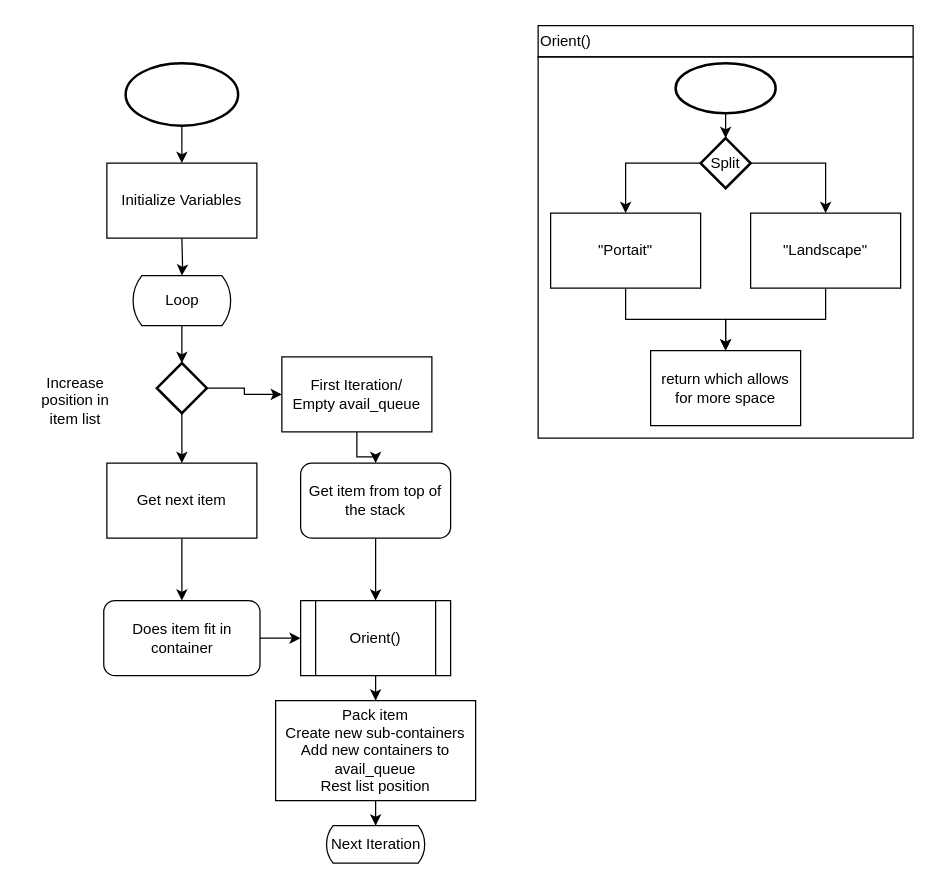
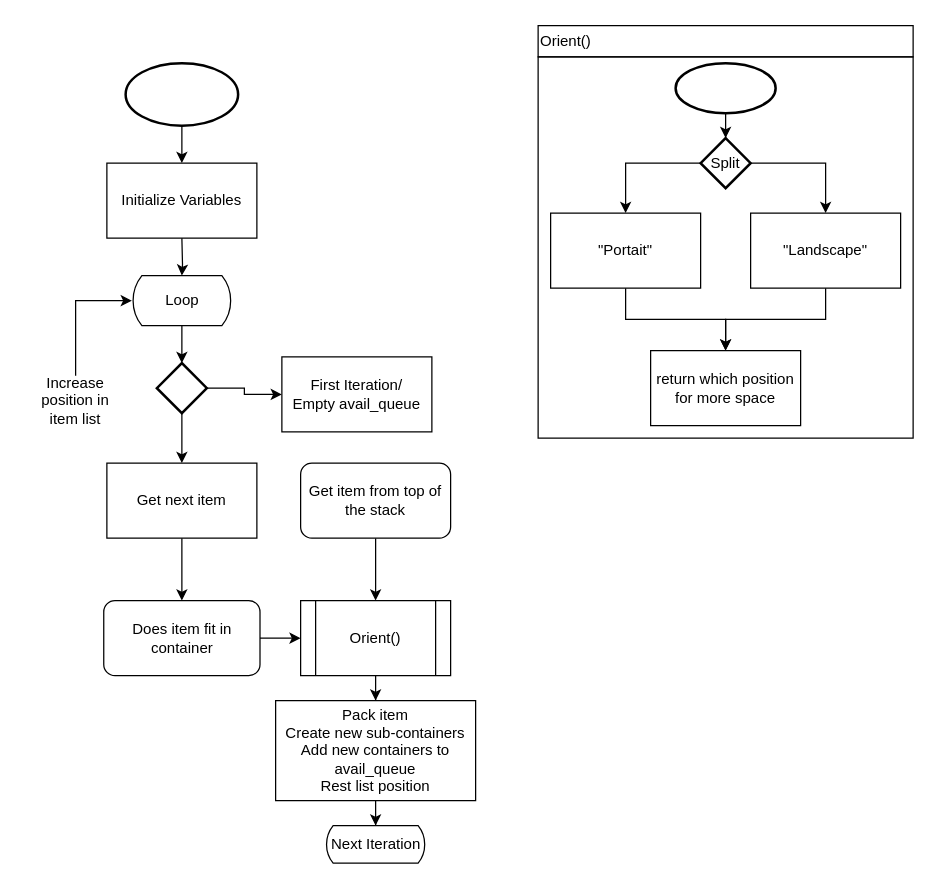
edge "Increase position in item list" -> "Loop": added
node "return which allows for more space": label "return which allows for more space" -> "return which position for more space"
edge "First Iteration/ Empty avail_queue" -> "Get item from top of the stack": removed
